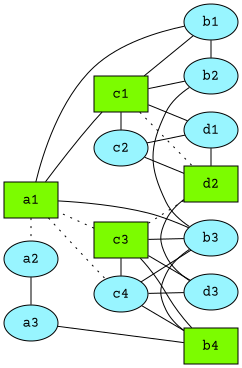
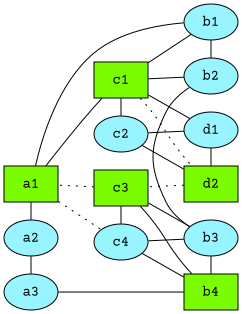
edge "a1" -- "b3": removed
edge "a1" -- "a2": style dotted -> solid
node "d3": removed
